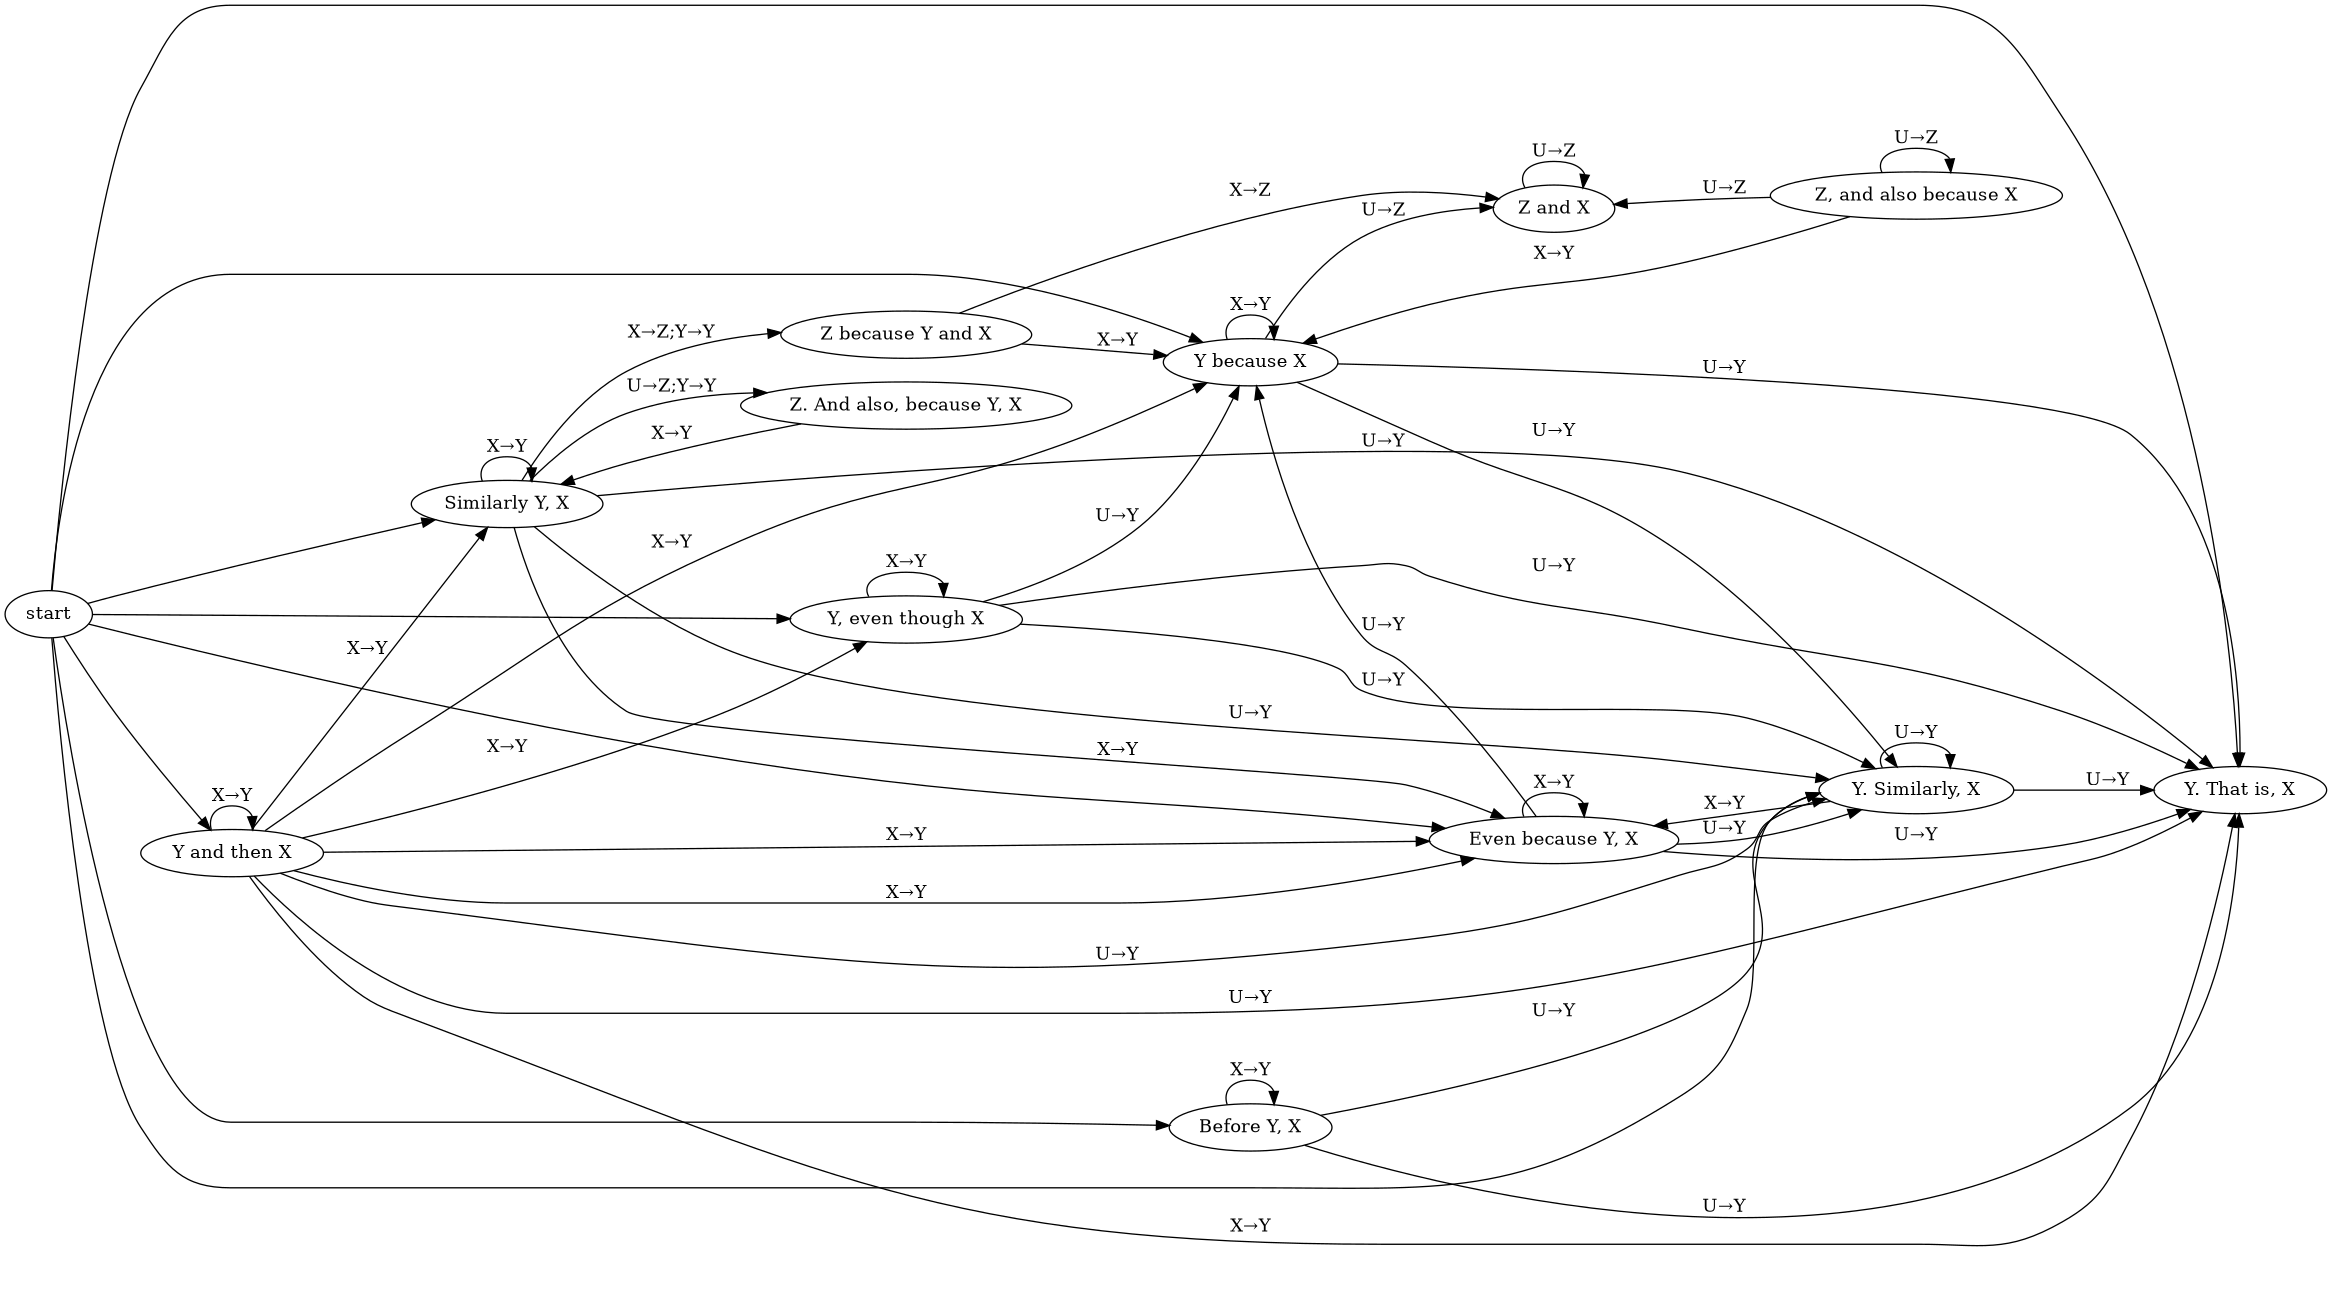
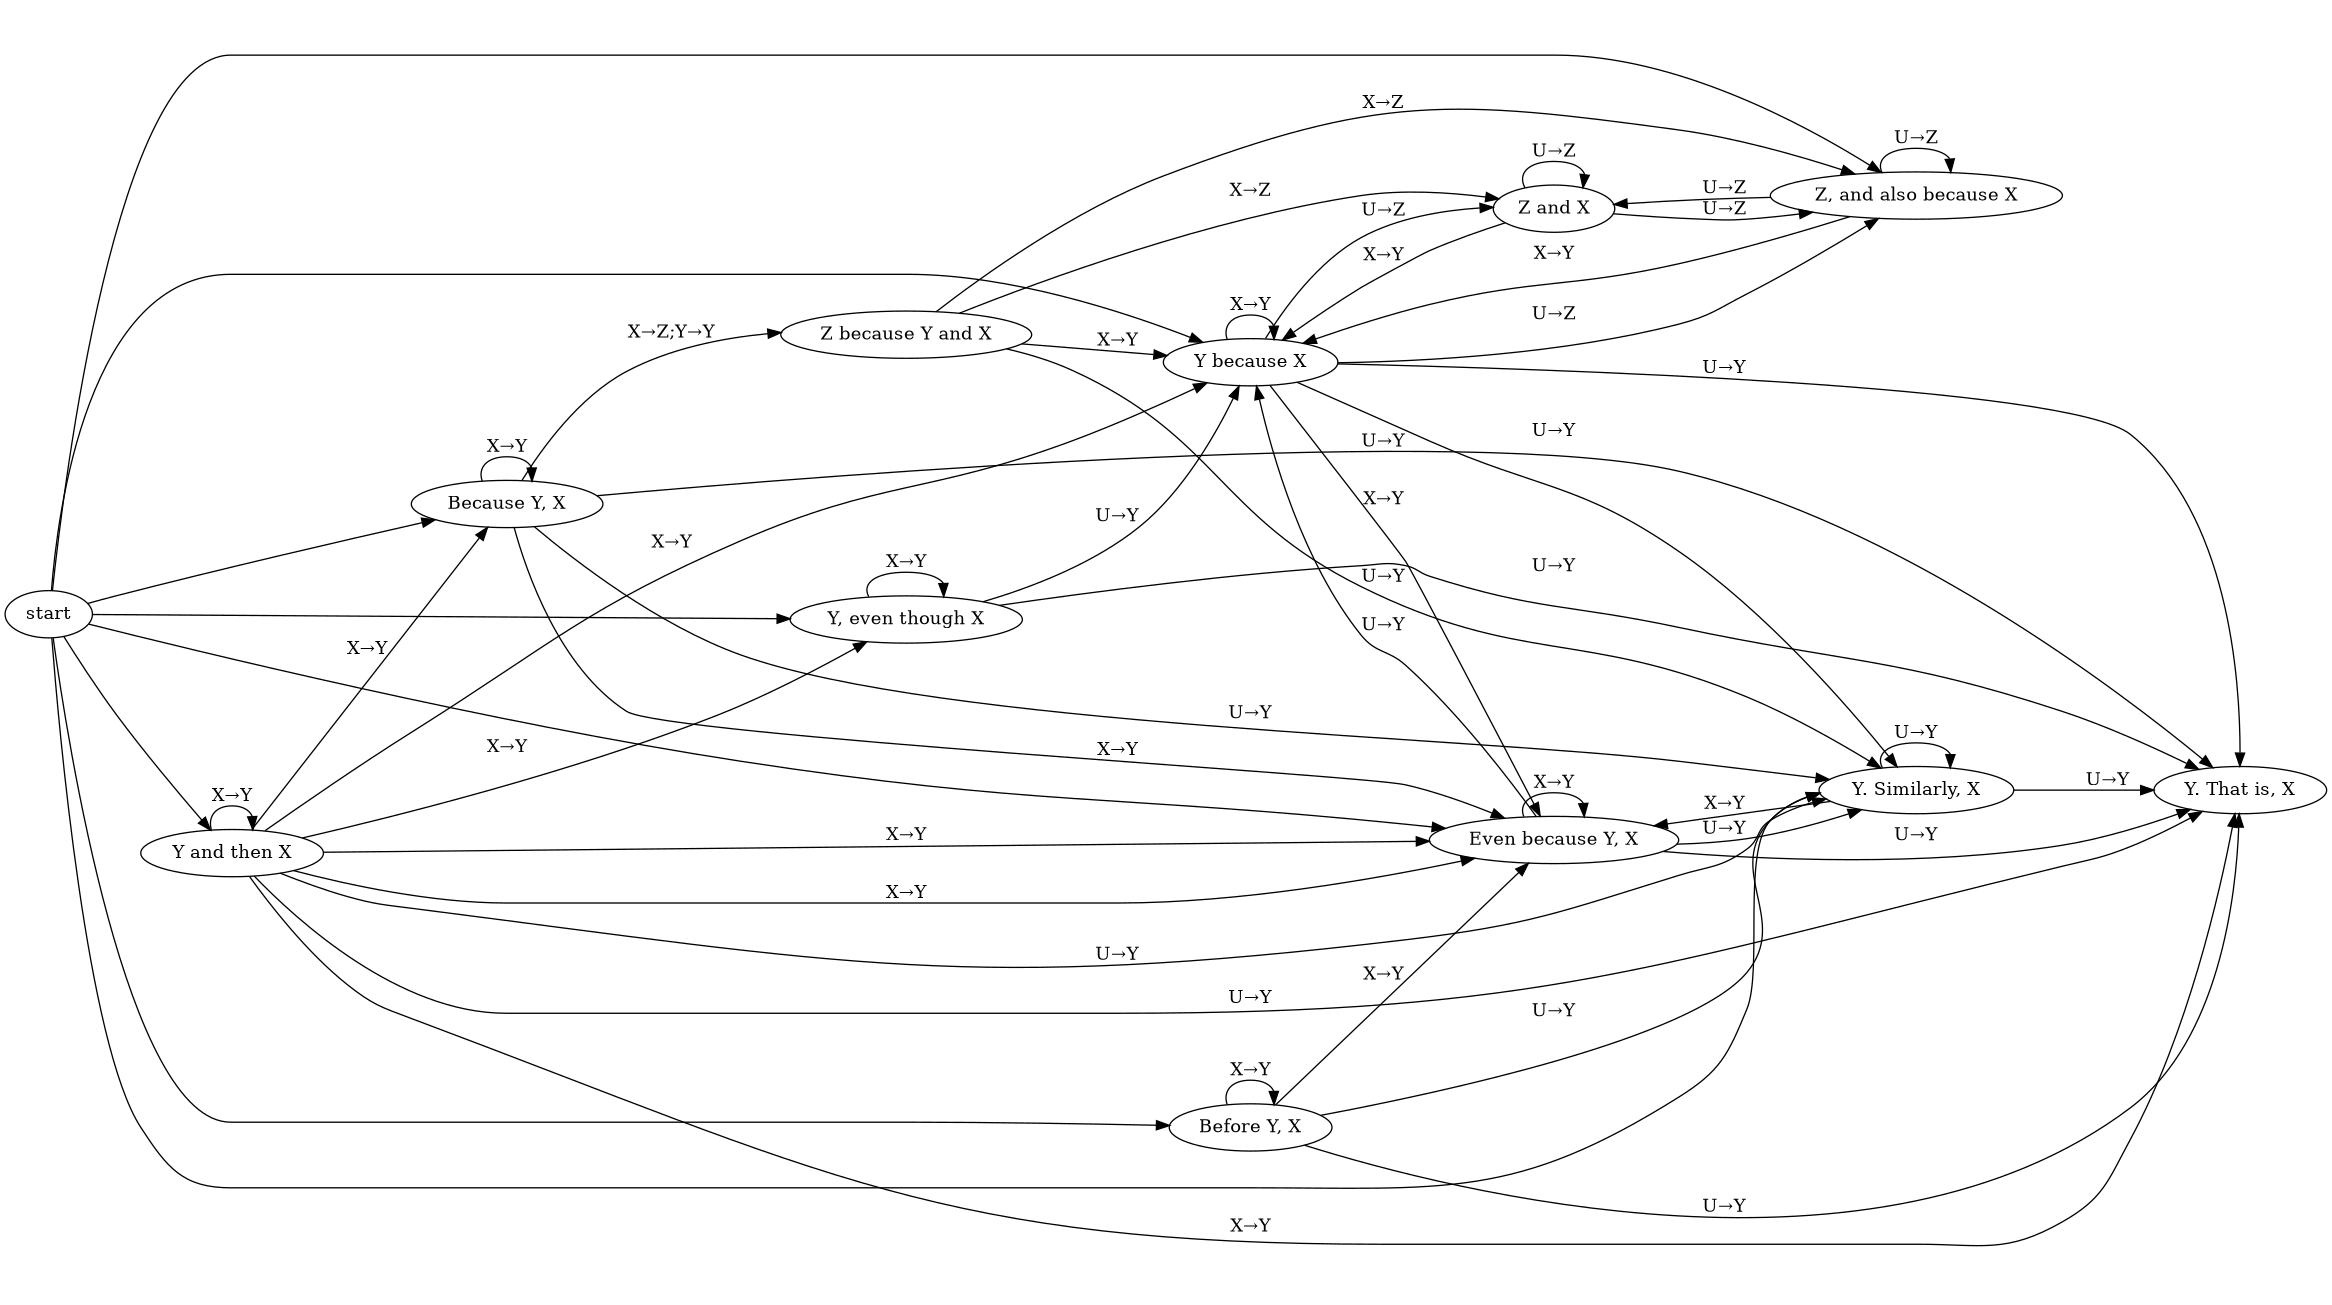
edge "start" -> "Y. That is, X": now "start" -> "Z, and also because X"
edge "Z because Y and X" -> "Z, and also because X": added, label "X→Z"
edge "Z and X" -> "Z, and also because X": added, label "U→Z"
edge "Z and X" -> "Y because X": added, label "X→Y"
edge "Y because X" -> "Z, and also because X": added, label "U→Z"
node "Z. And also, because Y, X": removed
node "Similarly Y, X": label "Similarly Y, X" -> "Because Y, X"
edge "Y because X" -> "Even because Y, X": added, label "X→Y"
edge "Y, even though X" -> "Y. Similarly, X": now "Z because Y and X" -> "Y. Similarly, X"
edge "Before Y, X" -> "Even because Y, X": added, label "X→Y"
